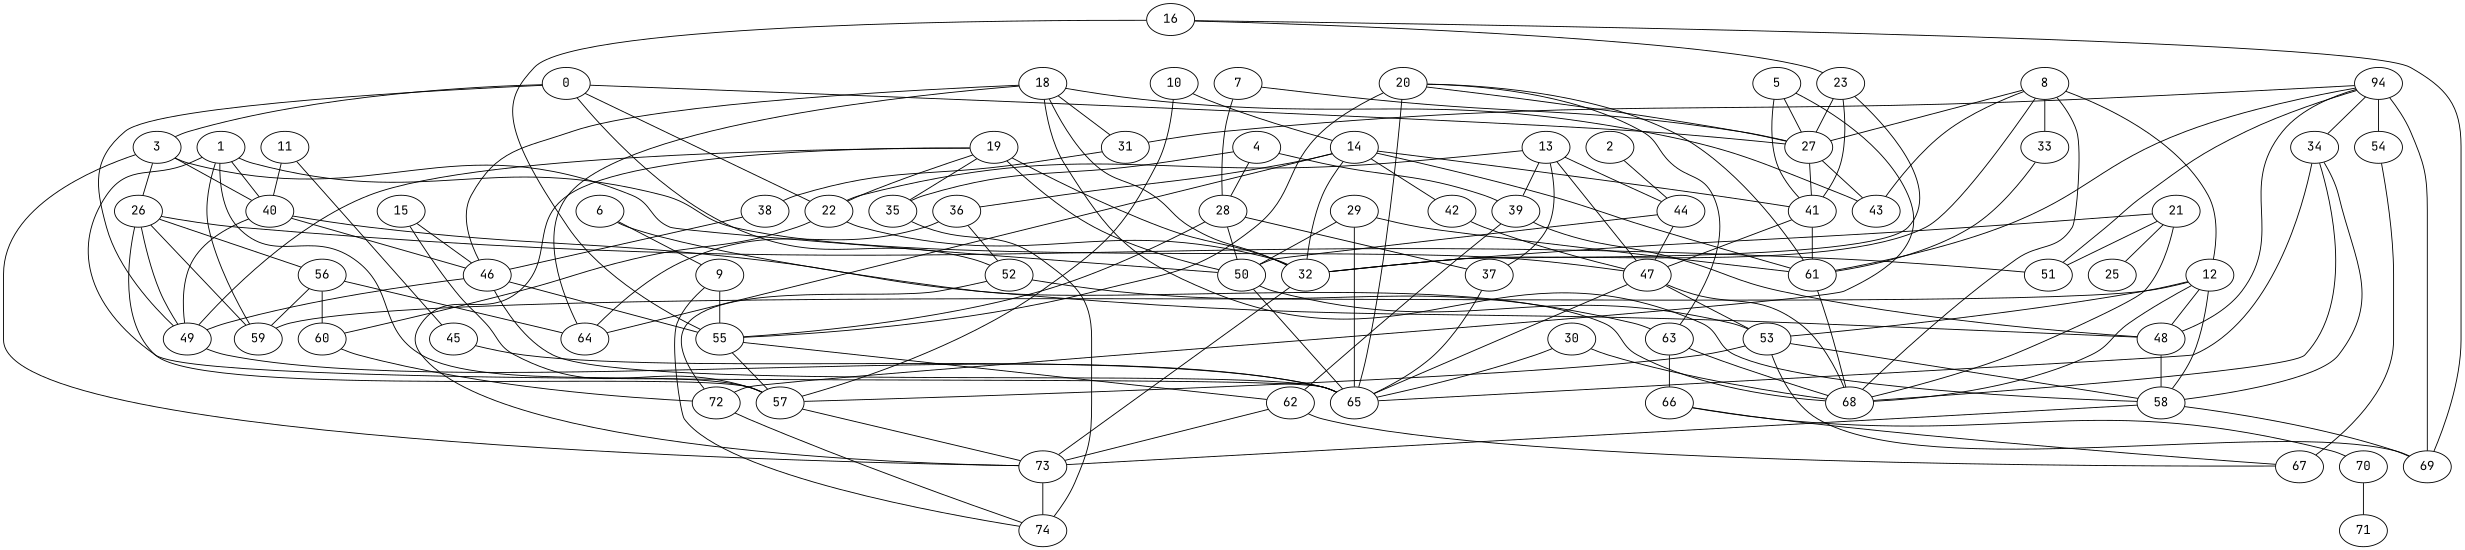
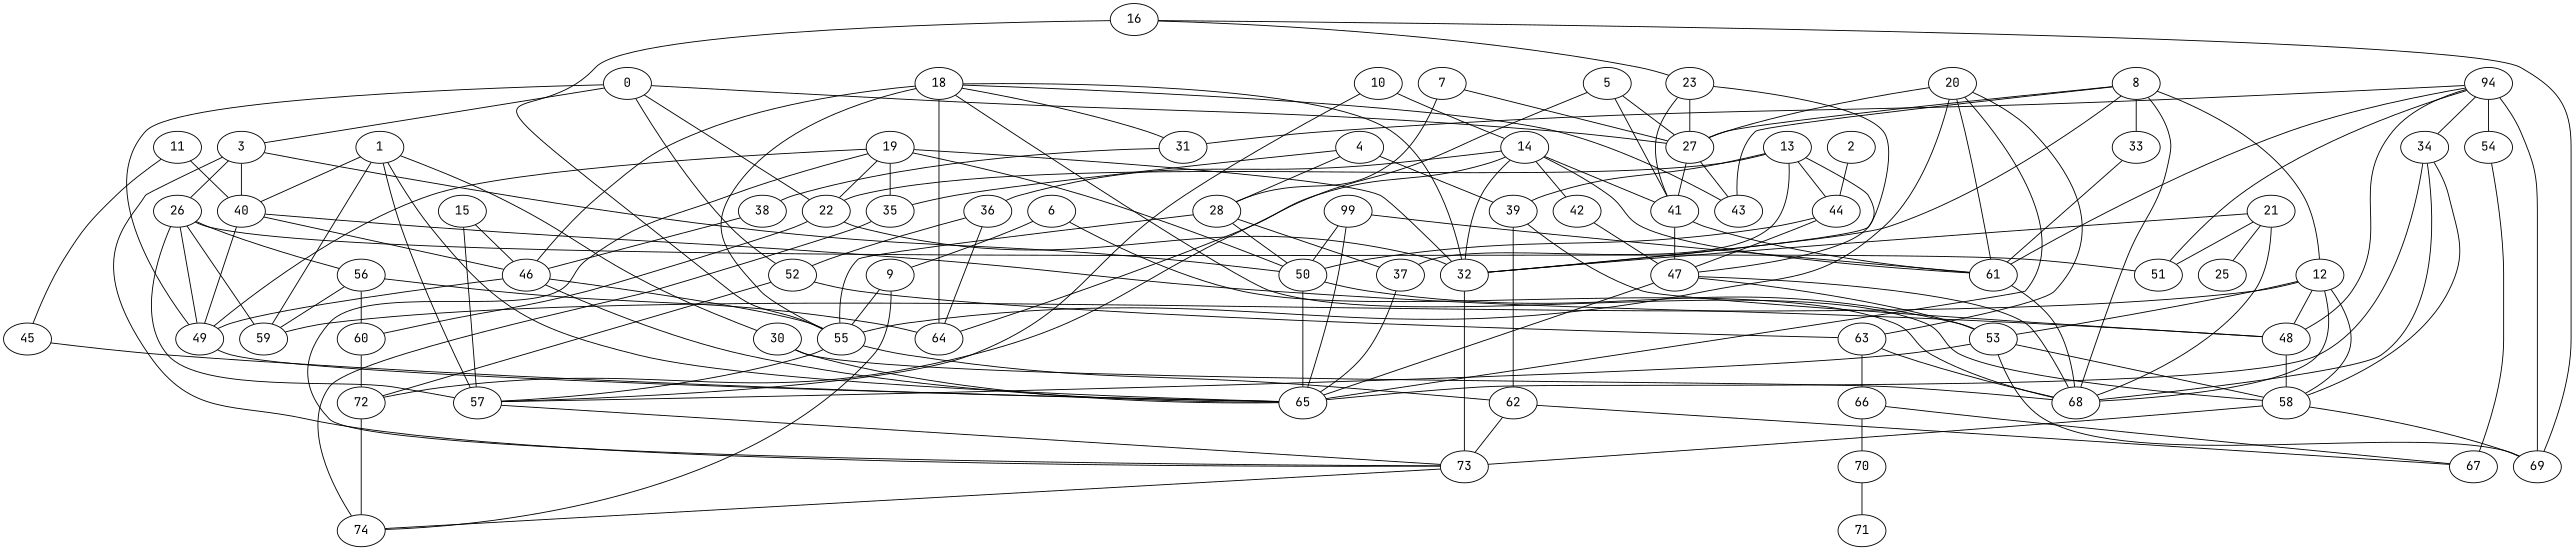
edge "18" -- "55": added
edge "1" -- "47": now "1" -- "30"
node "29": label "29" -> "99"
